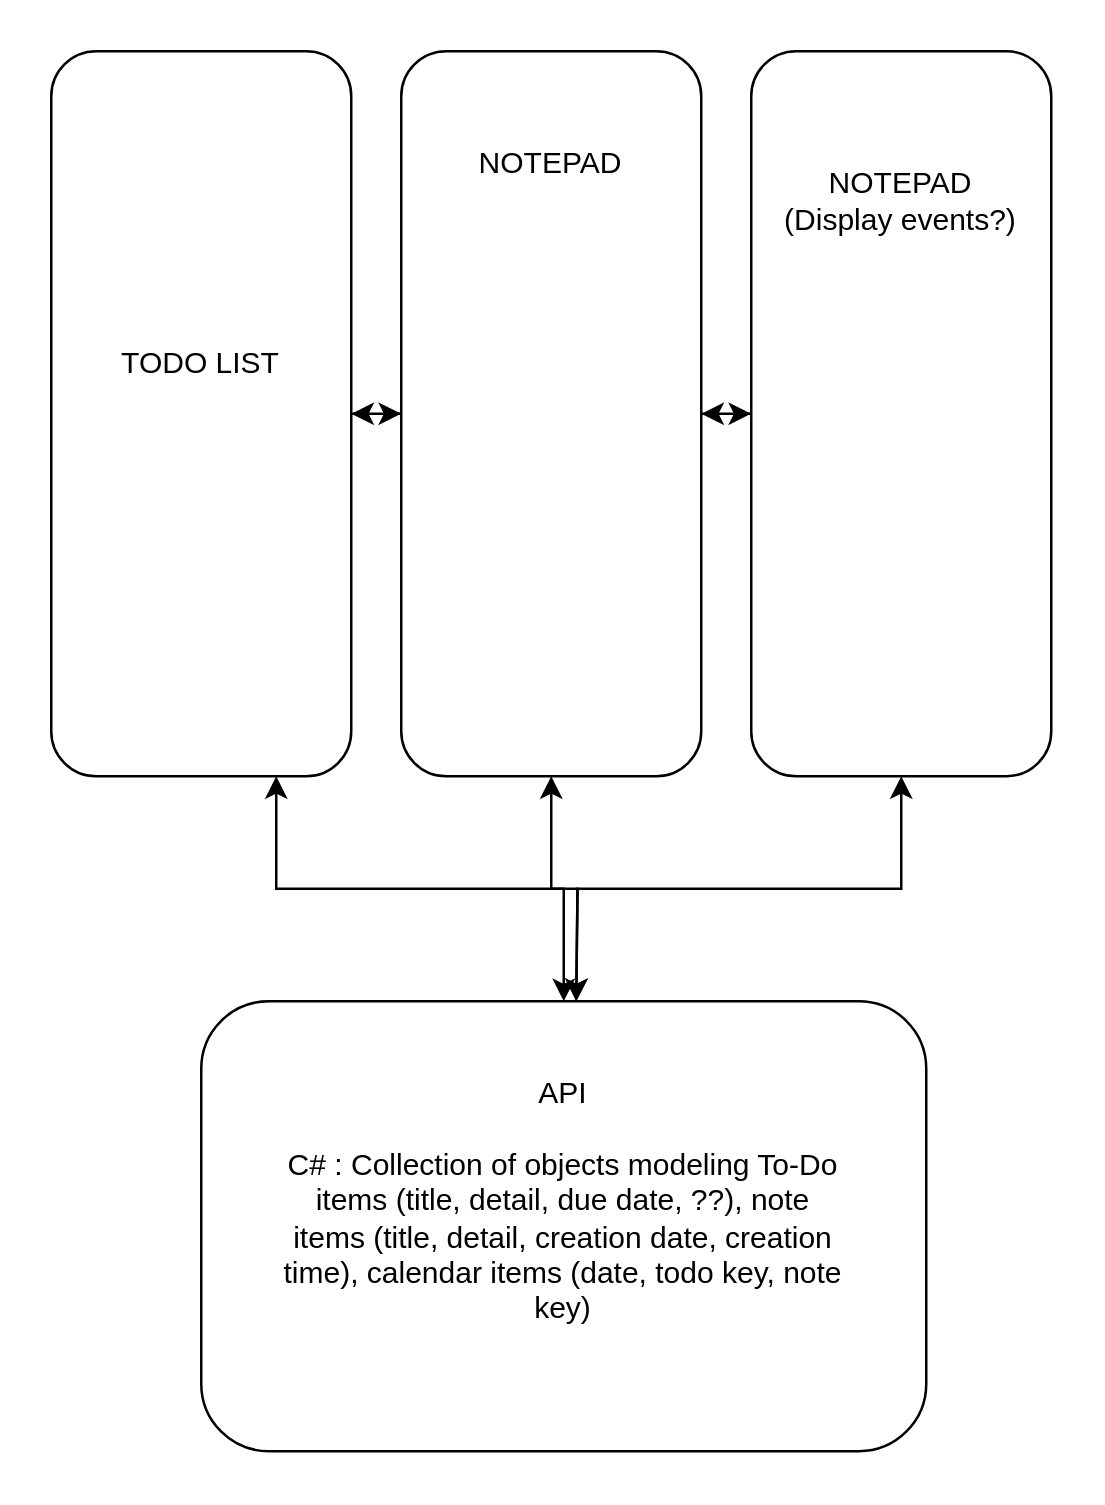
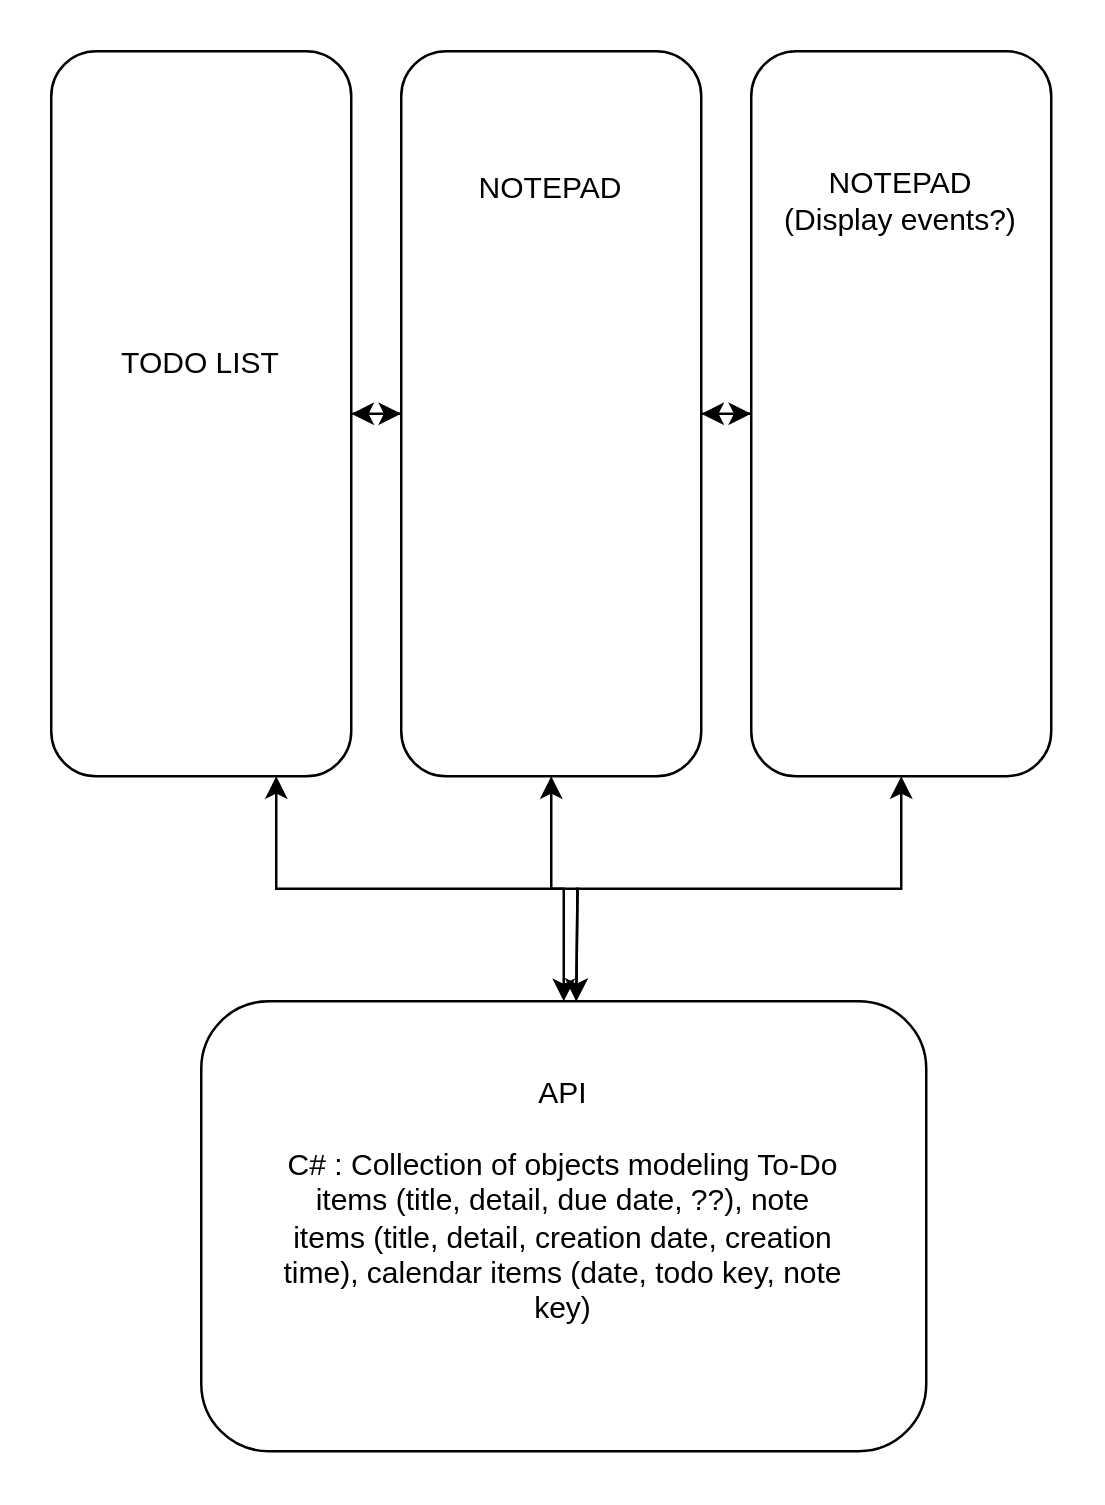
node "NOTEPAD": moved (551, 164) -> (551, 189)
